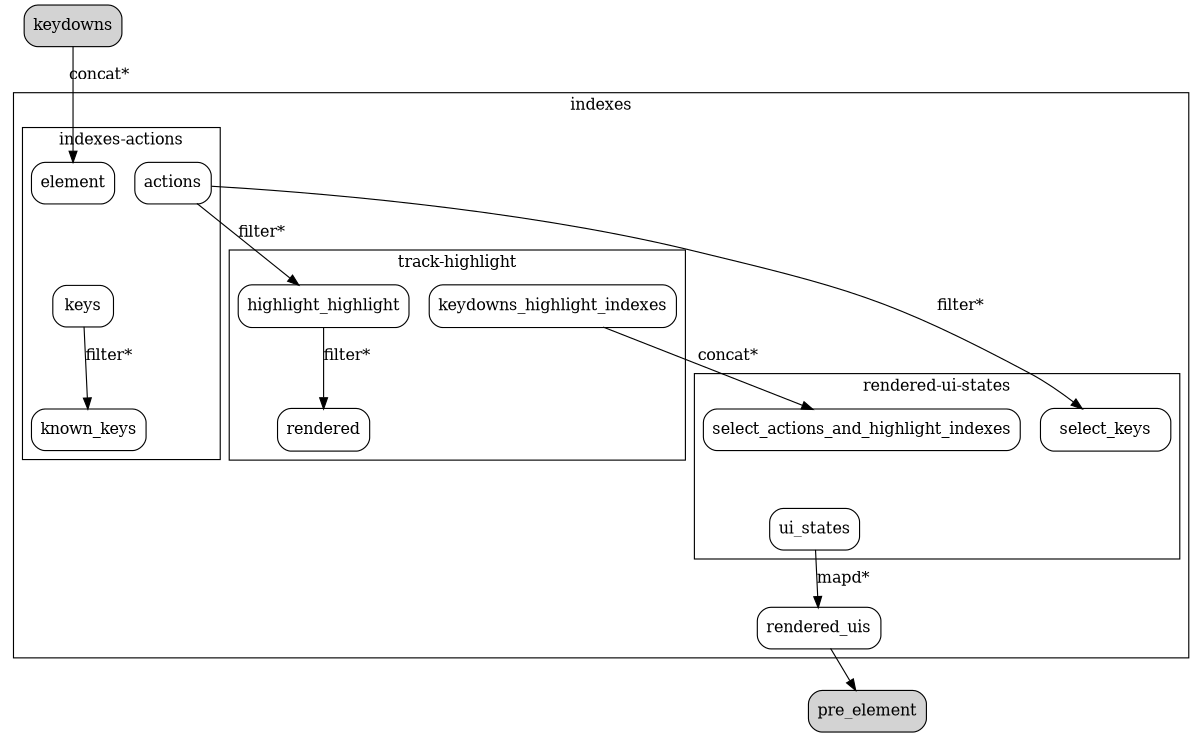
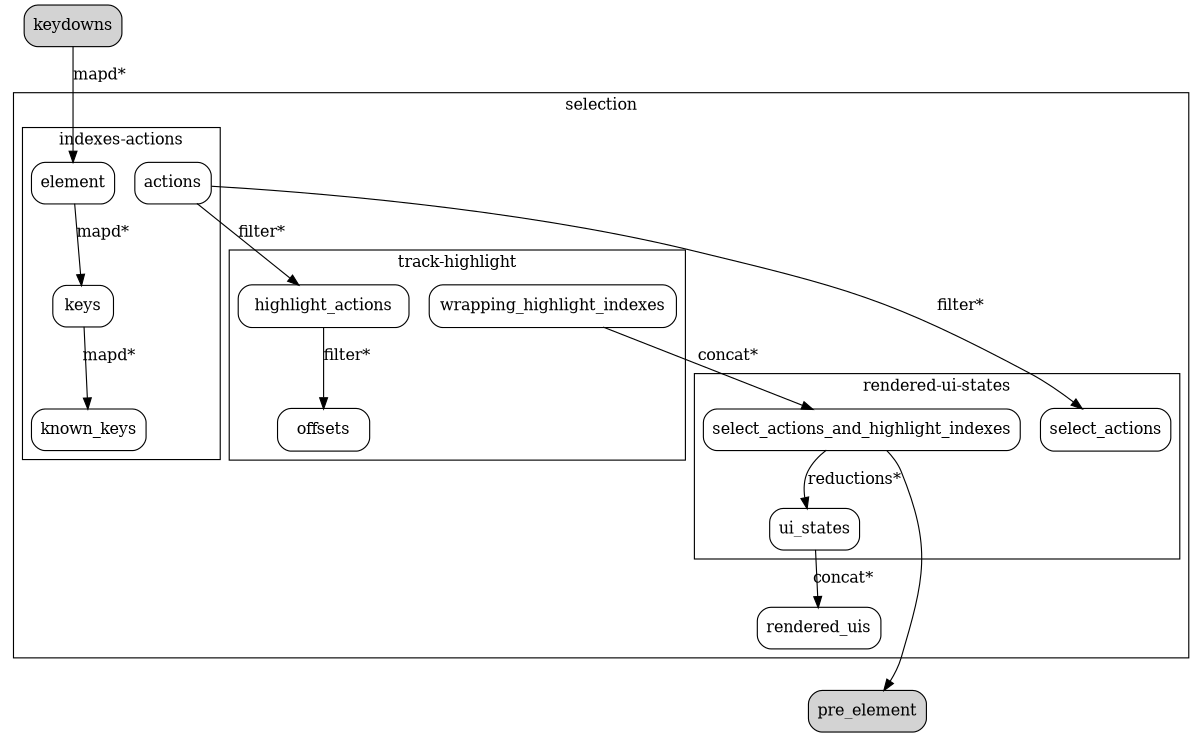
edge "keydowns" -> "element": label "concat*" -> "mapd*"
cluster "indexes": label "indexes" -> "selection"
edge "element" -> "keys": added, label "mapd*"
node "highlight_highlight": label "highlight_highlight" -> "highlight_actions"
node "keydowns_highlight_indexes": label "keydowns_highlight_indexes" -> "wrapping_highlight_indexes"
edge "keys" -> "known_keys": label "filter*" -> "mapd*"
node "rendered": label "rendered" -> "offsets"
node "select_keys": label "select_keys" -> "select_actions"
edge "select_actions_and_highlight_indexes" -> "ui_states": added, label "reductions*"
edge "ui_states" -> "rendered_uis": label "mapd*" -> "concat*"
edge "rendered_uis" -> "pre_element": now "select_actions_and_highlight_indexes" -> "pre_element"
